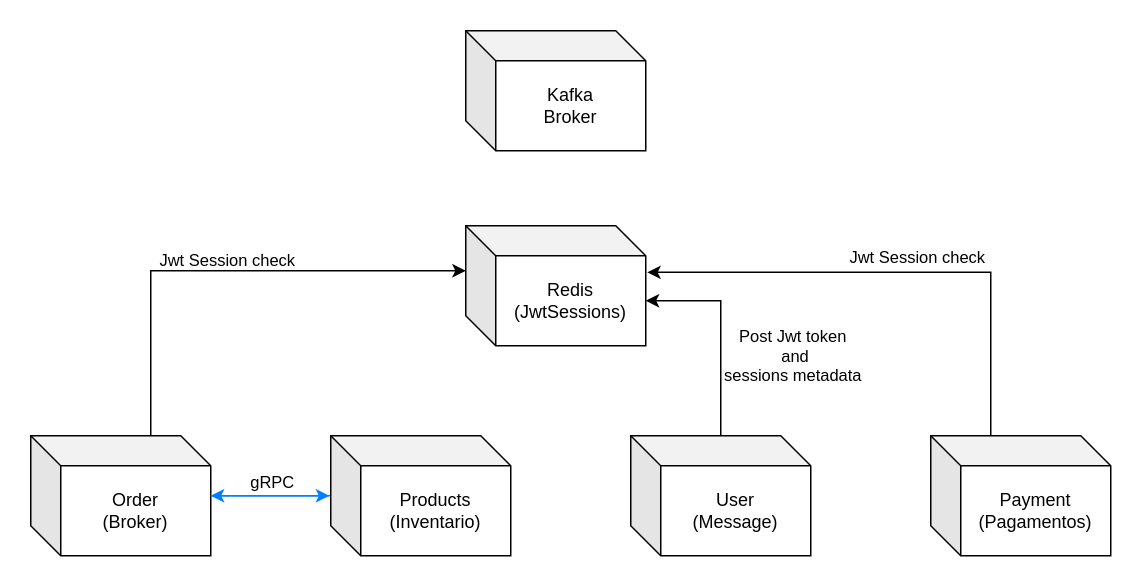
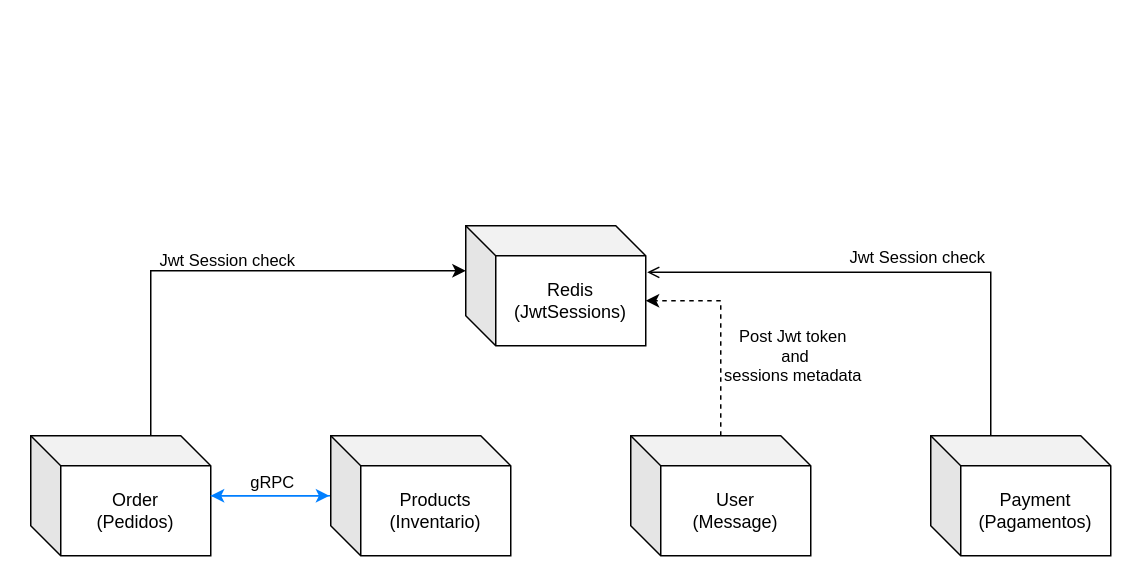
node "Kafka Broker": removed
edge "Payment (Pagamentos)" -> "Redis (JwtSessions)": arrowhead classic -> open
edge "User (Message)" -> "Redis (JwtSessions)": style solid -> dashed
node "Order (Broker)": label "Order (Broker)" -> "Order (Pedidos)"
